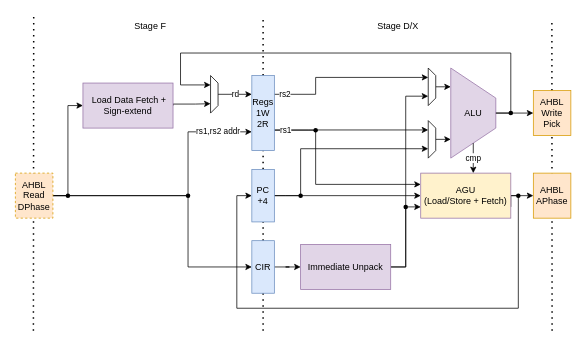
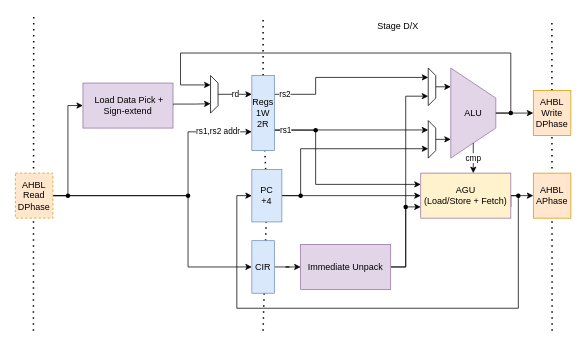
node "Stage F": removed
node "Load Data Fetch + Sign-extend": label "Load Data Fetch + Sign-extend" -> "Load Data Pick + Sign-extend"
node "AHBL Write Pick": label "AHBL Write Pick" -> "AHBL Write DPhase"
node "PC +4": size 23x53 -> 30x53
